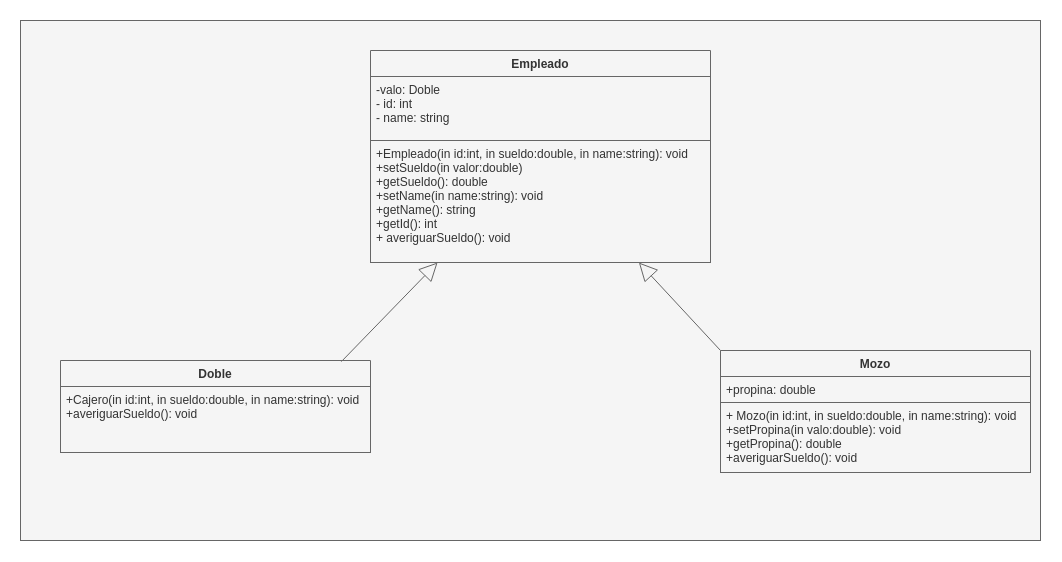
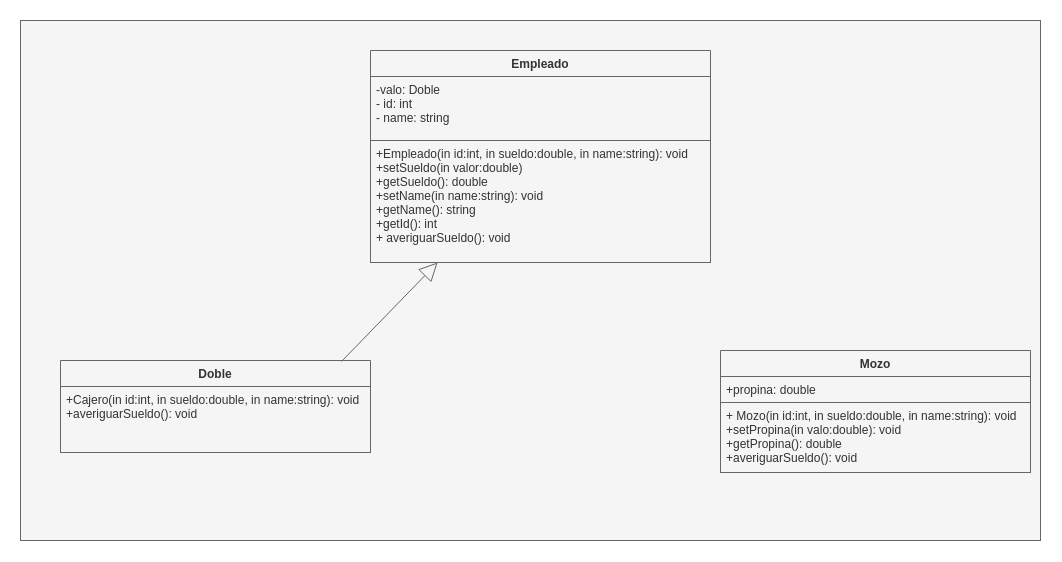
edge "Mozo" -> "Empleado": removed
